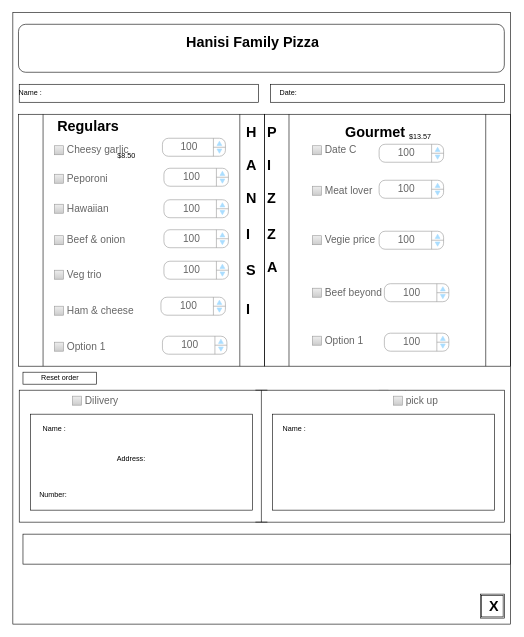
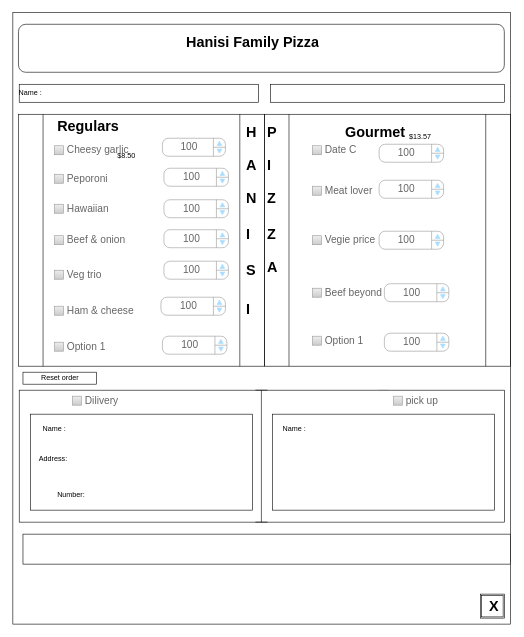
node "Date:": removed
node "Address:": moved (131, 459) -> (53, 459)
node "Number:": moved (53, 495) -> (71, 495)
